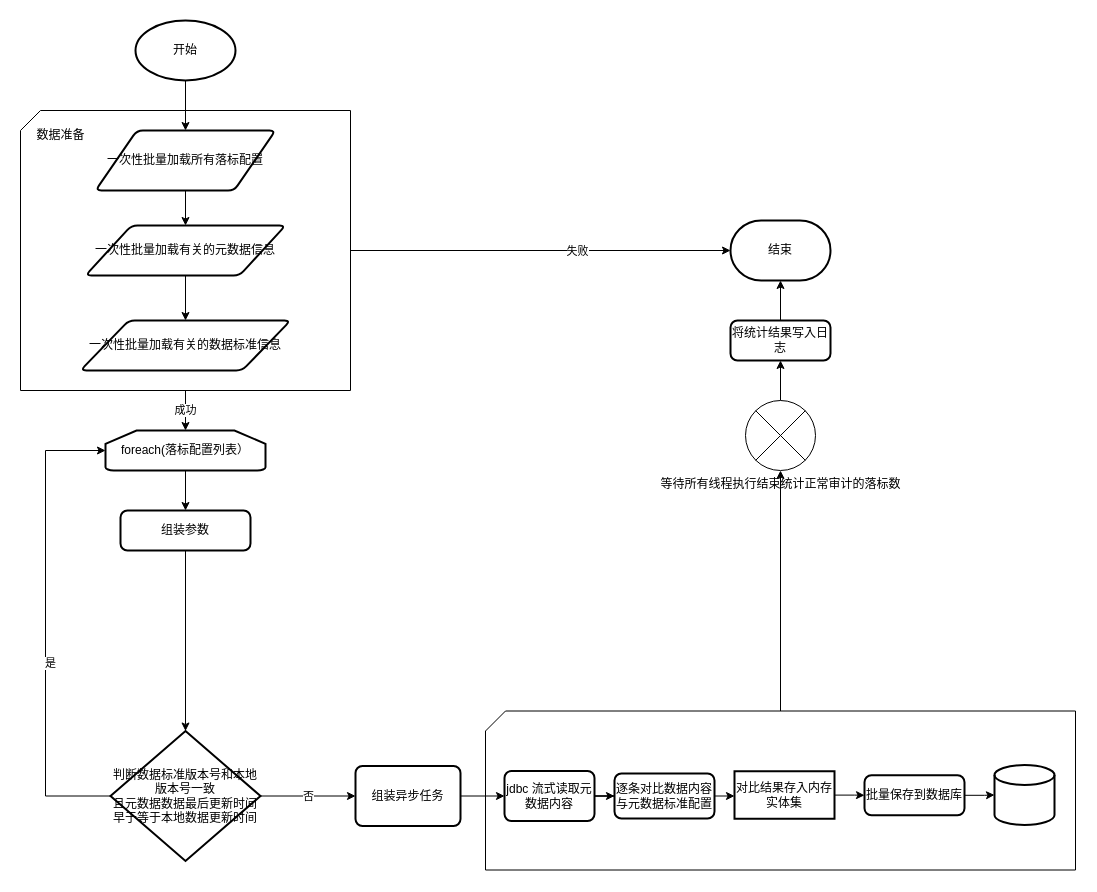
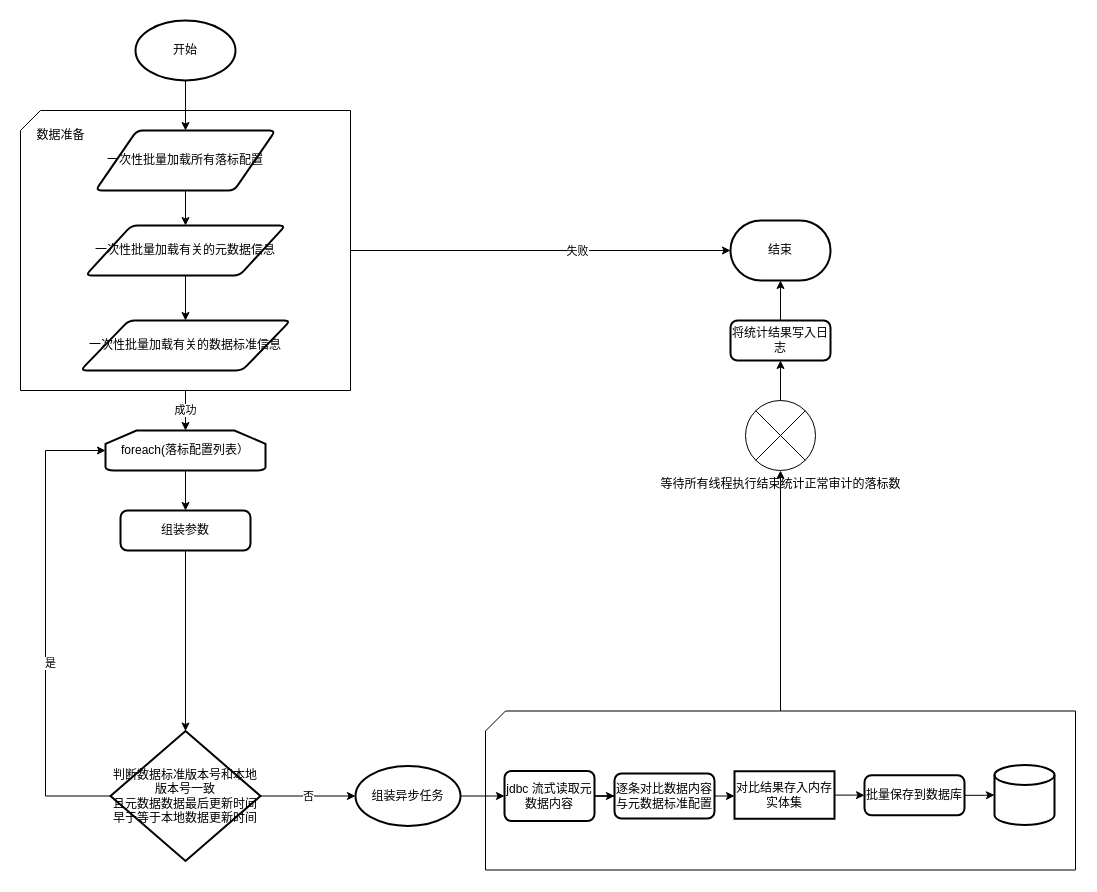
node "组装异步任务": shape rounded rectangle -> ellipse
